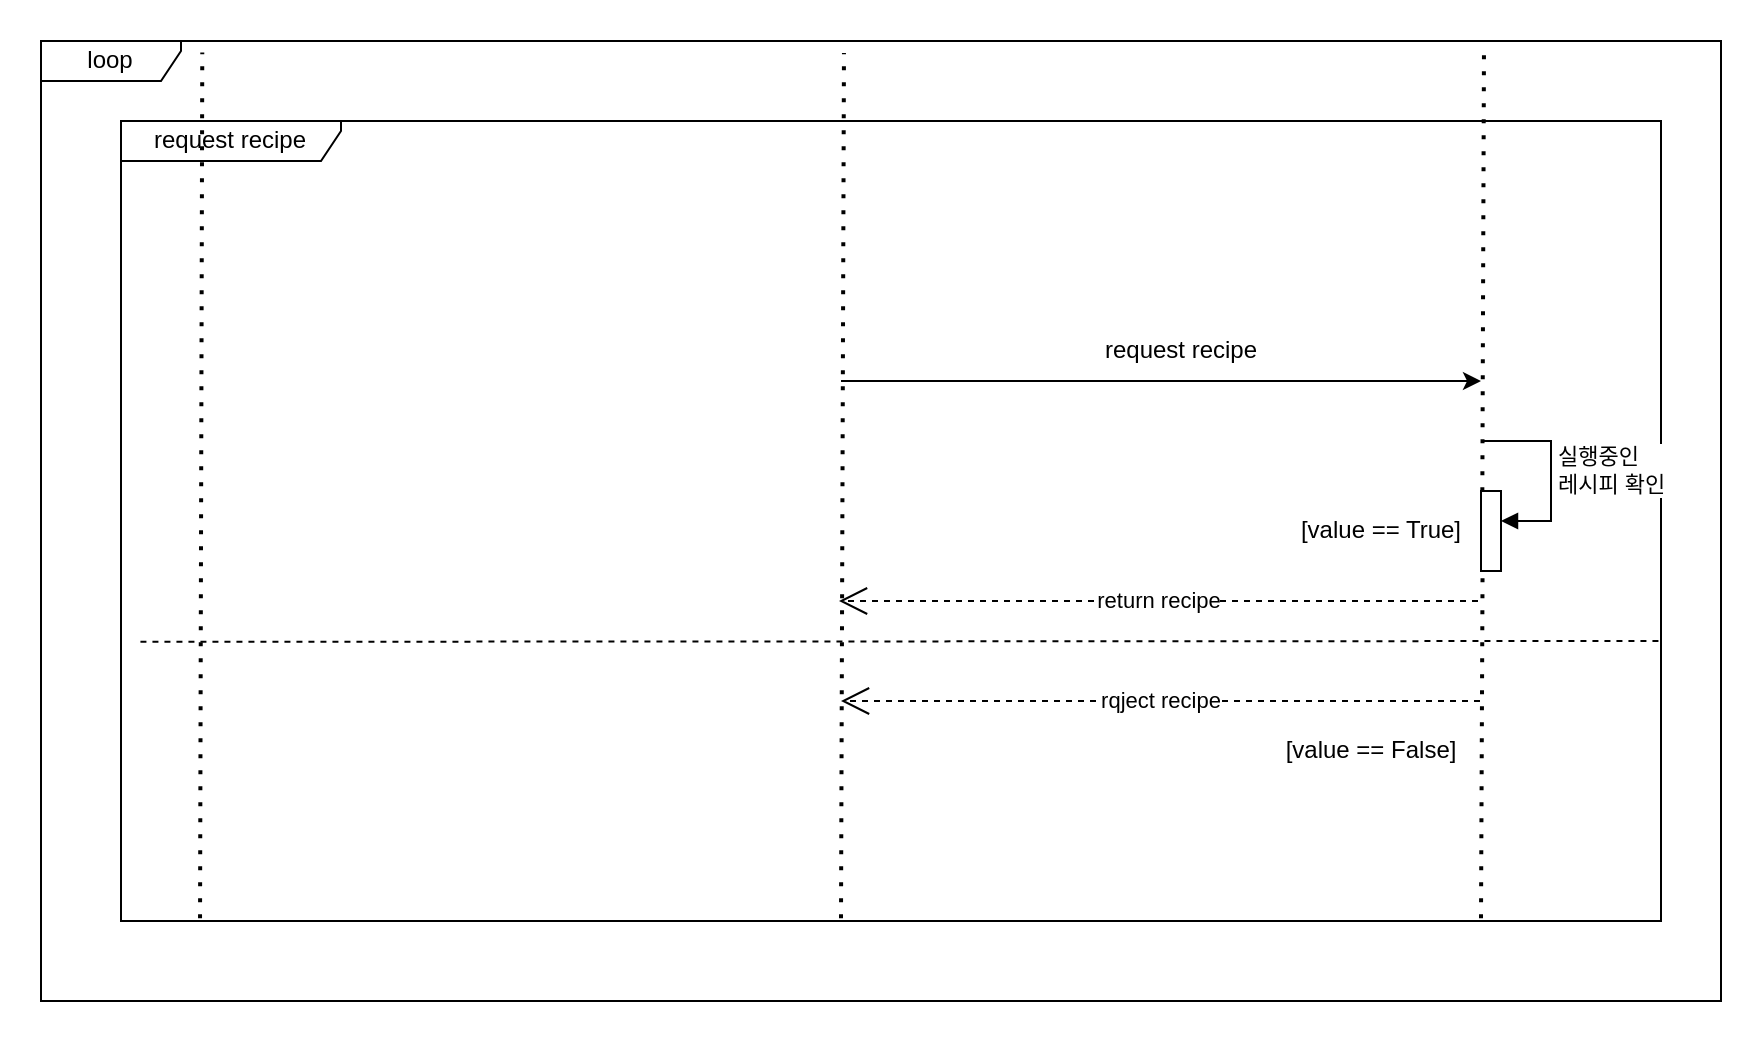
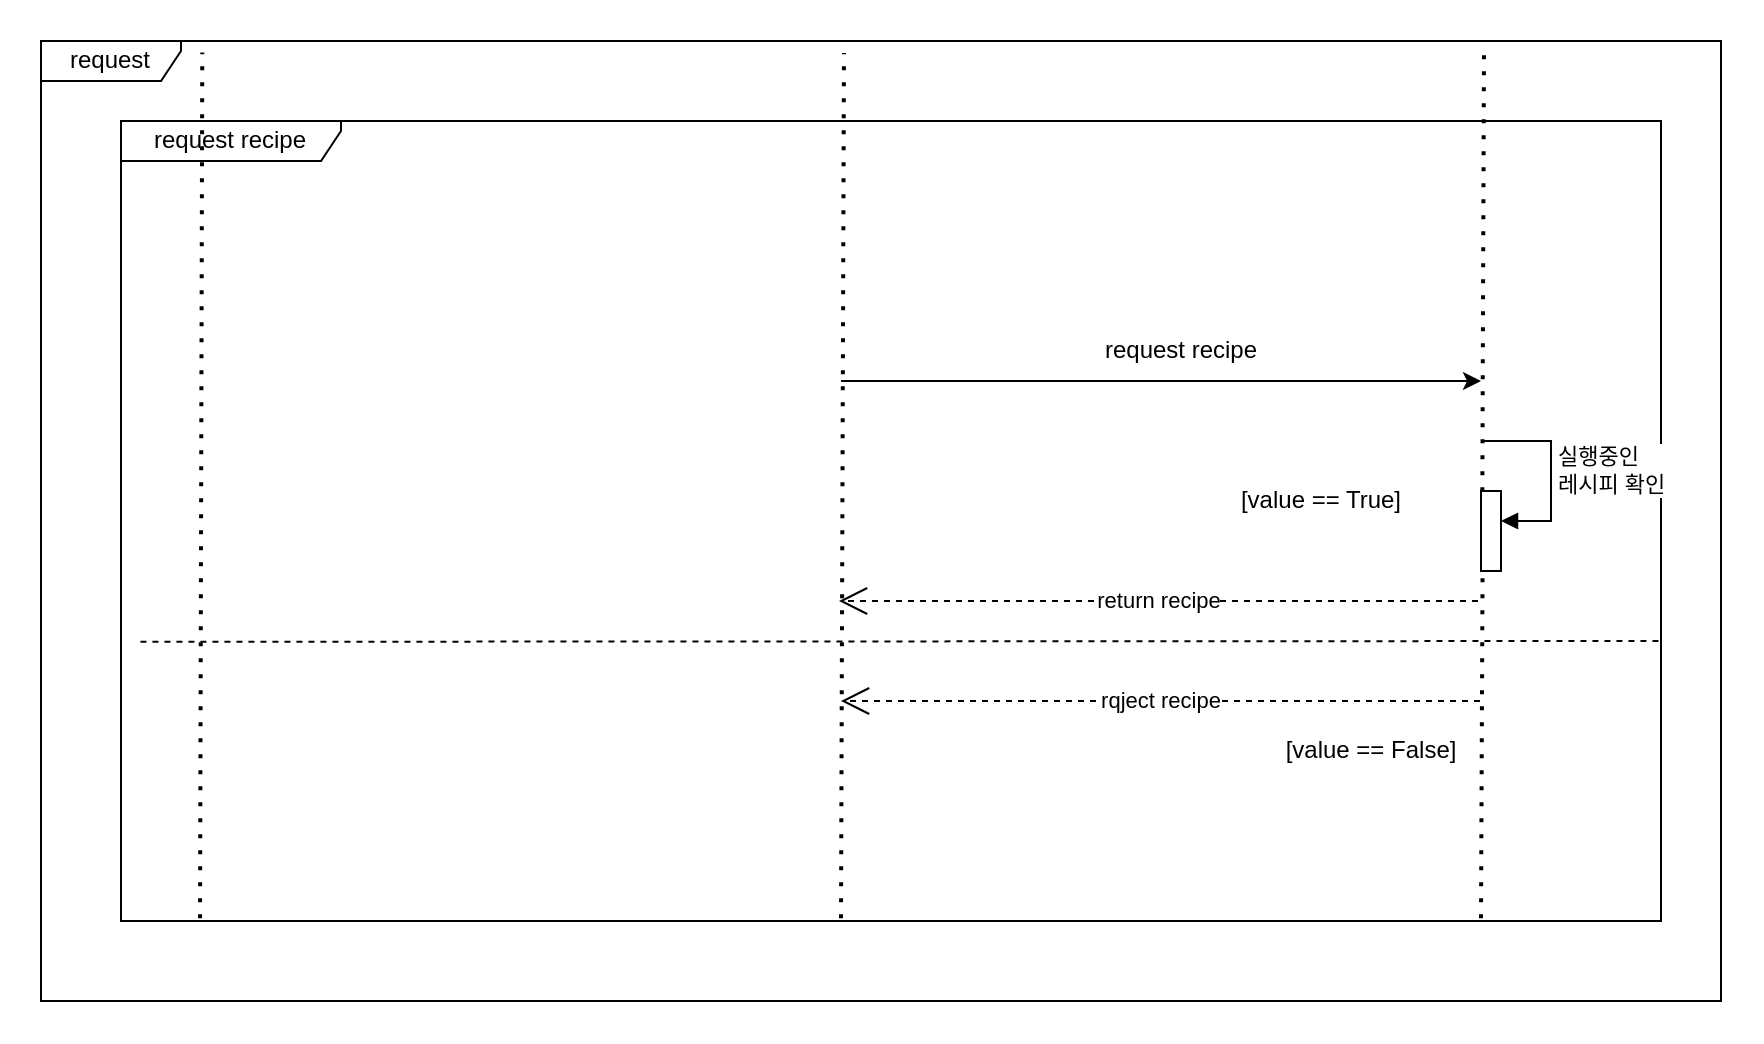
node "loop": label "loop" -> "request"
node "[value == True]": moved (1381, 531) -> (1321, 501)
